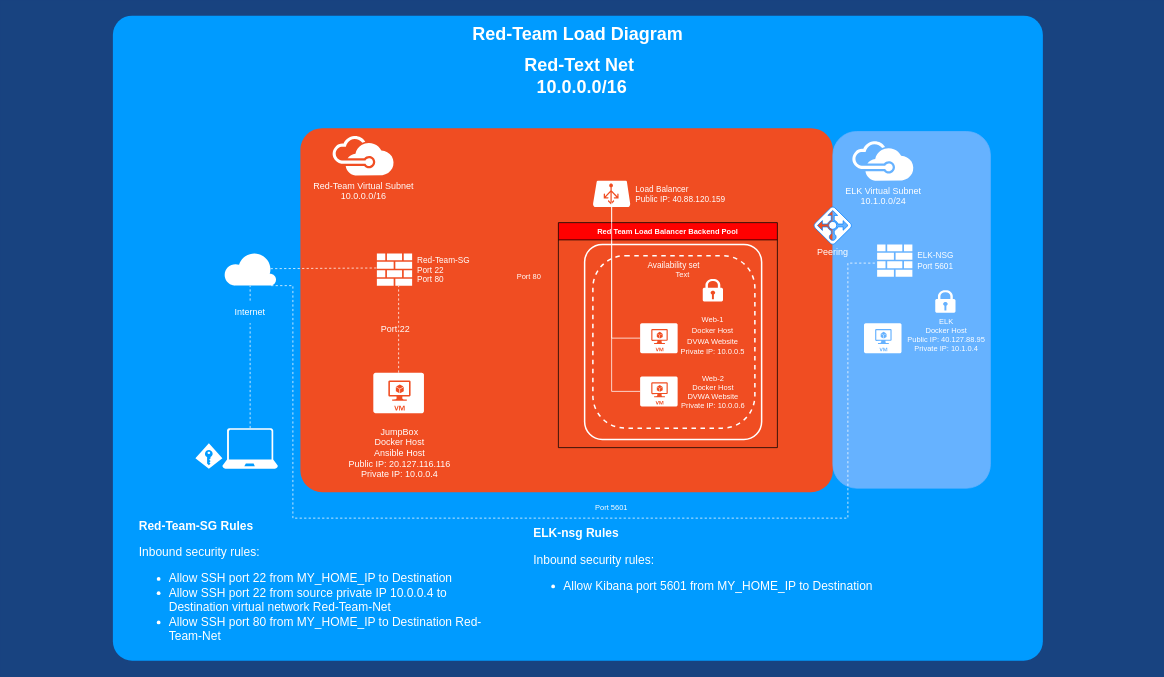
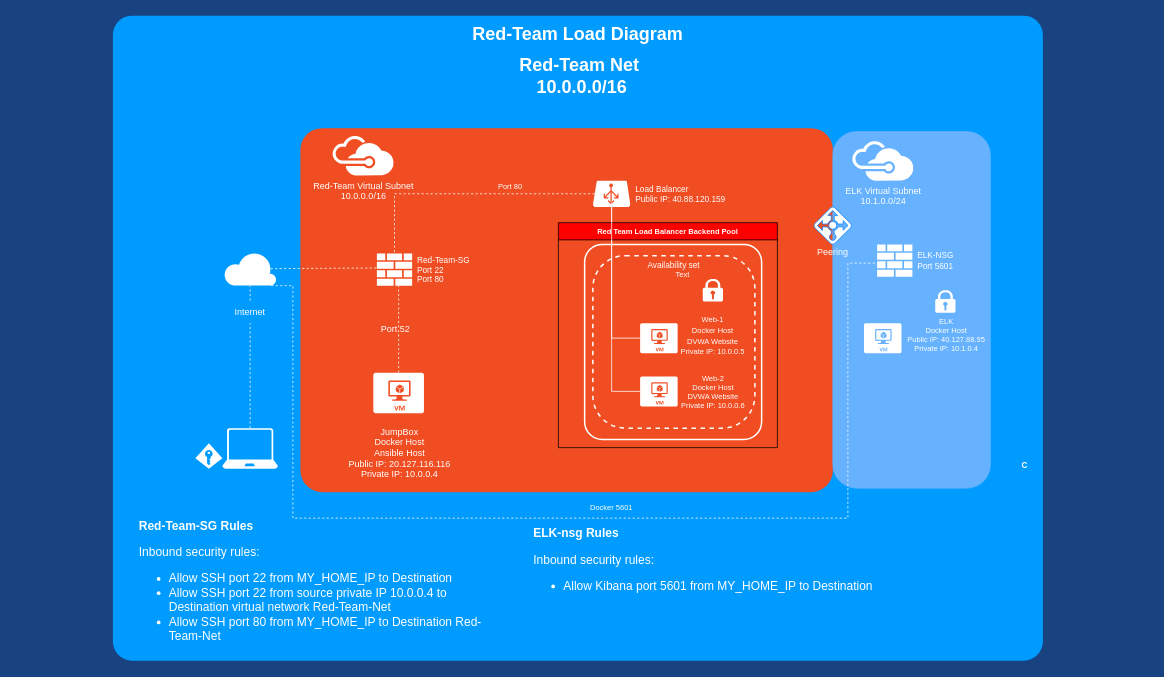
node "Red-Text Net 10.0.0.0/16": label "Red-Text Net 10.0.0.0/16" -> "Red-Team Net 10.0.0.0/16"
edge "Load Balancer Public IP: 40.88.120.159" -- "Red-Team-SG Port 22 Port 80": added
node "Port 80": moved (529, 276) -> (510, 186)
node "Port 22": label "Port 22" -> "Port 52"
node "C": added
node "Port 5601": label "Port 5601" -> "Docker 5601"
